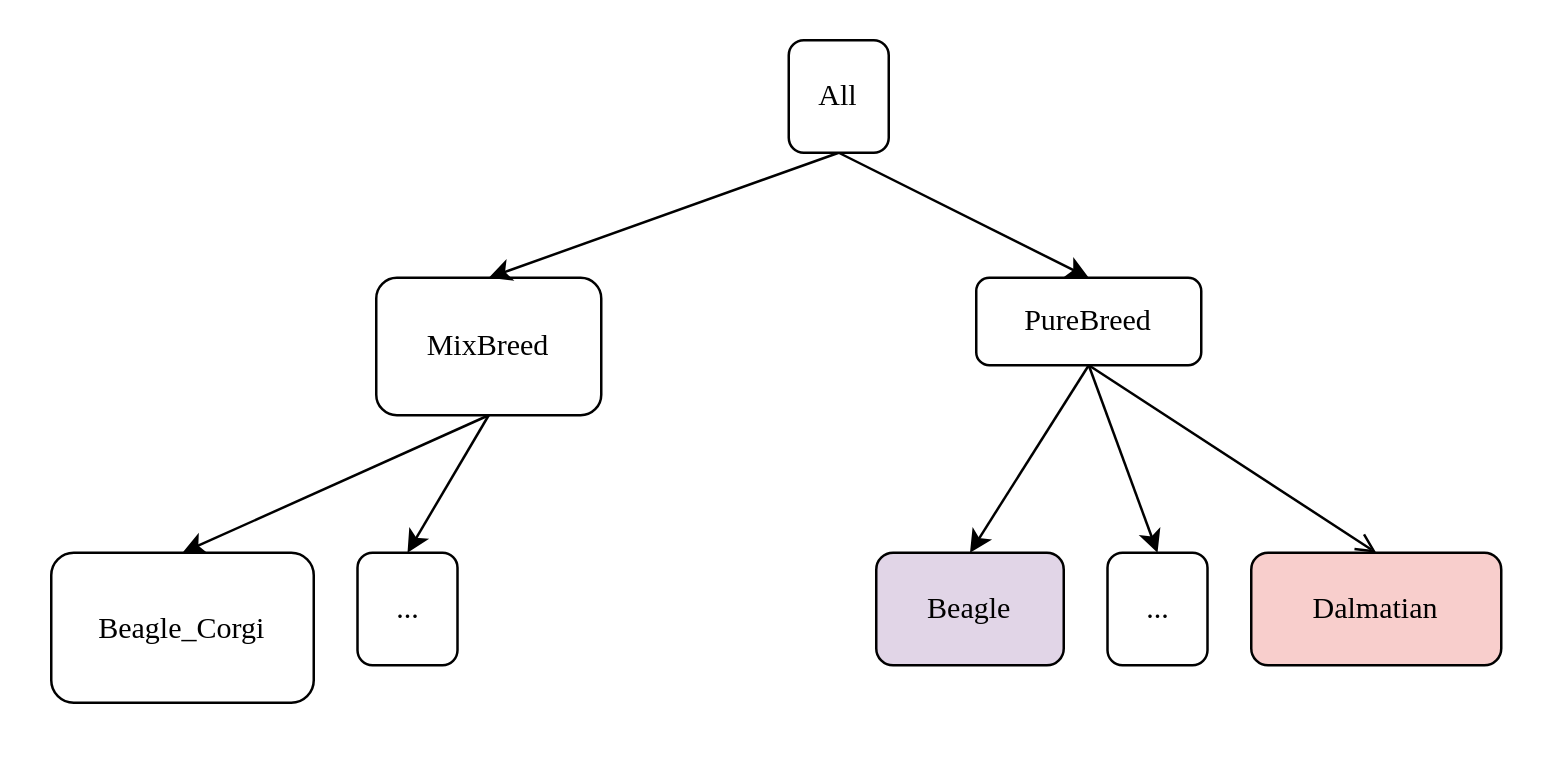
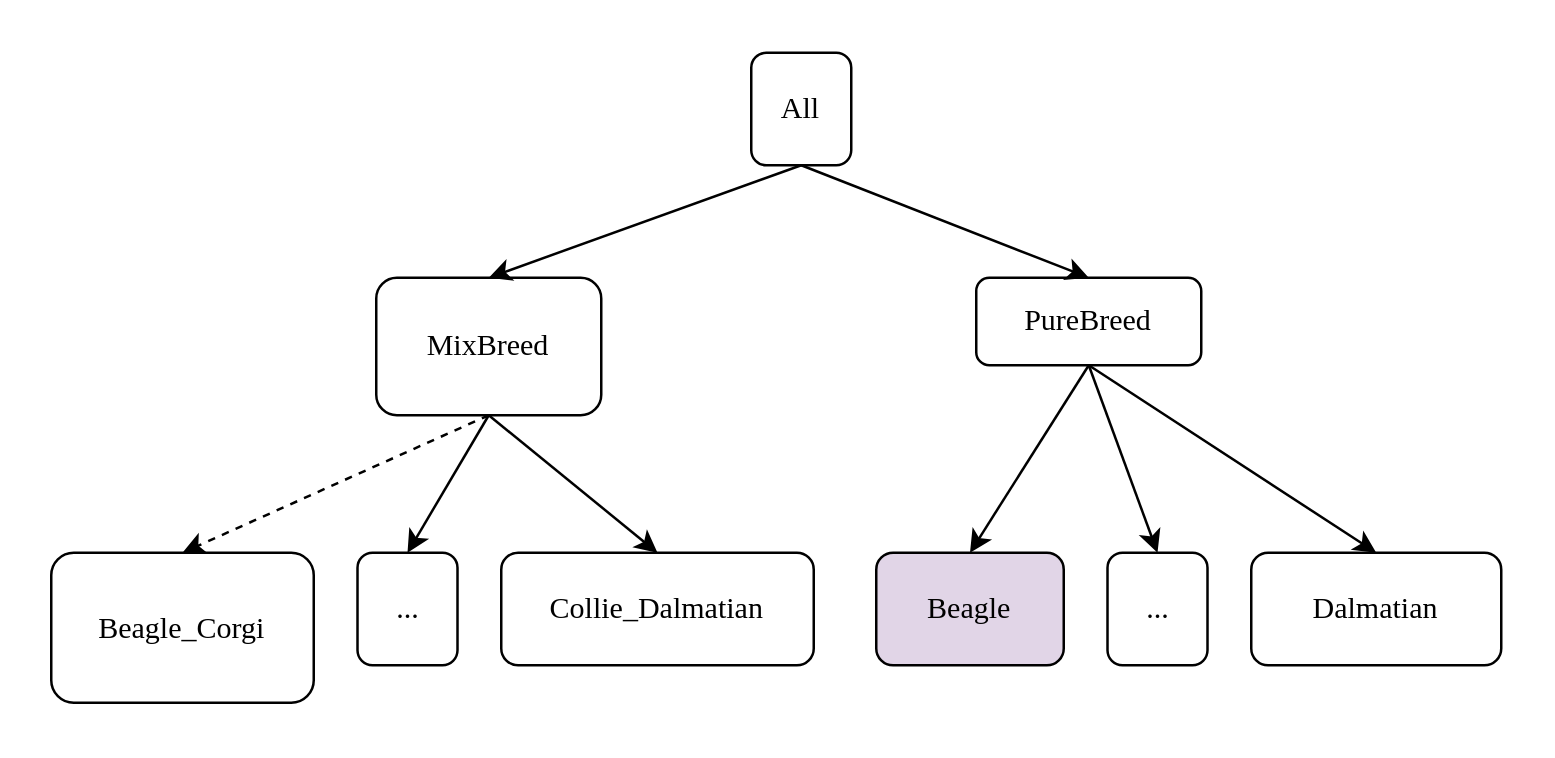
node "All": moved (839, 96) -> (801, 109)
edge "MixBreed" -> "Collie_Dalmatian": added
edge "MixBreed" -> "Beagle_Corgi": style solid -> dashed
edge "PureBreed" -> "Dalmatian": arrowhead open -> classic
node "Collie_Dalmatian": added
node "Dalmatian": fillcolor #f8cecc -> #ffffff
